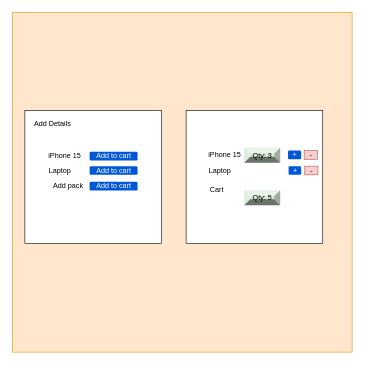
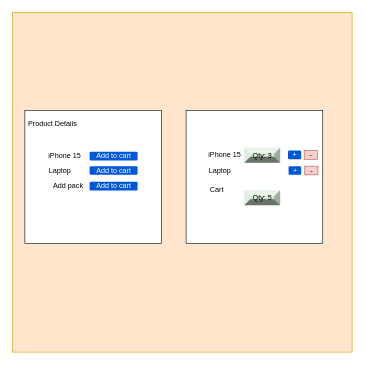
node "Add Details": label "Add Details" -> "Product Details"
